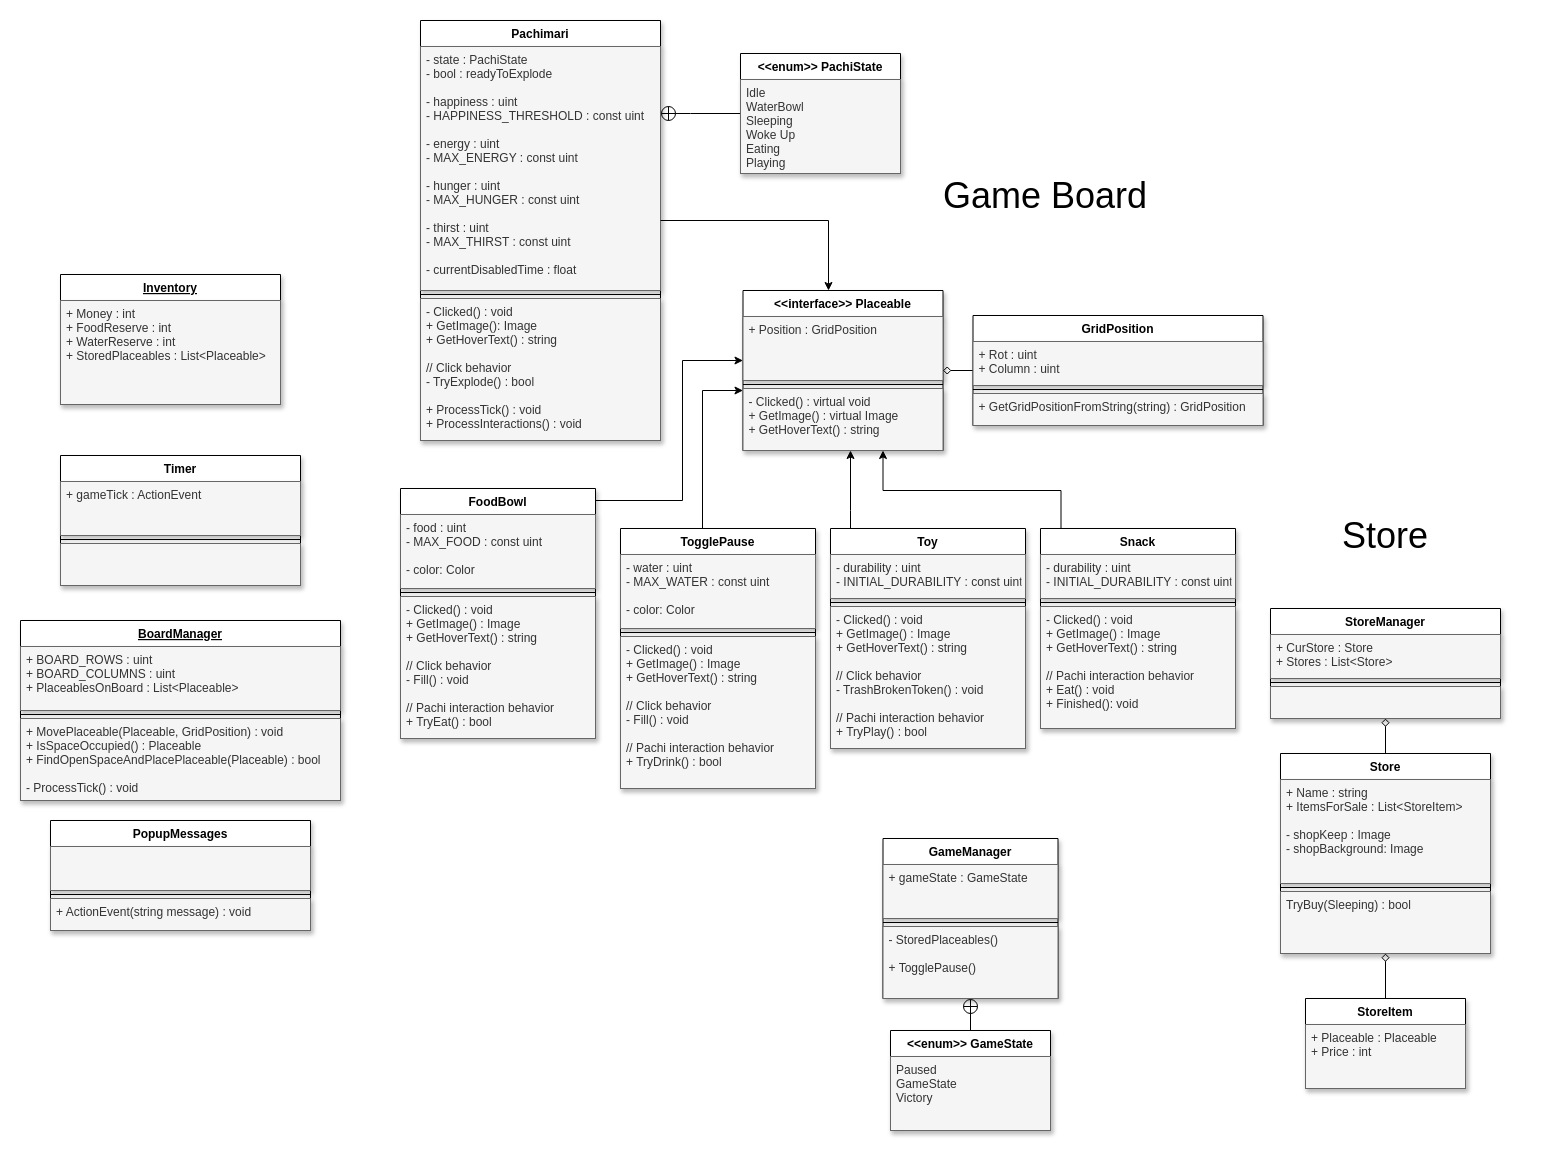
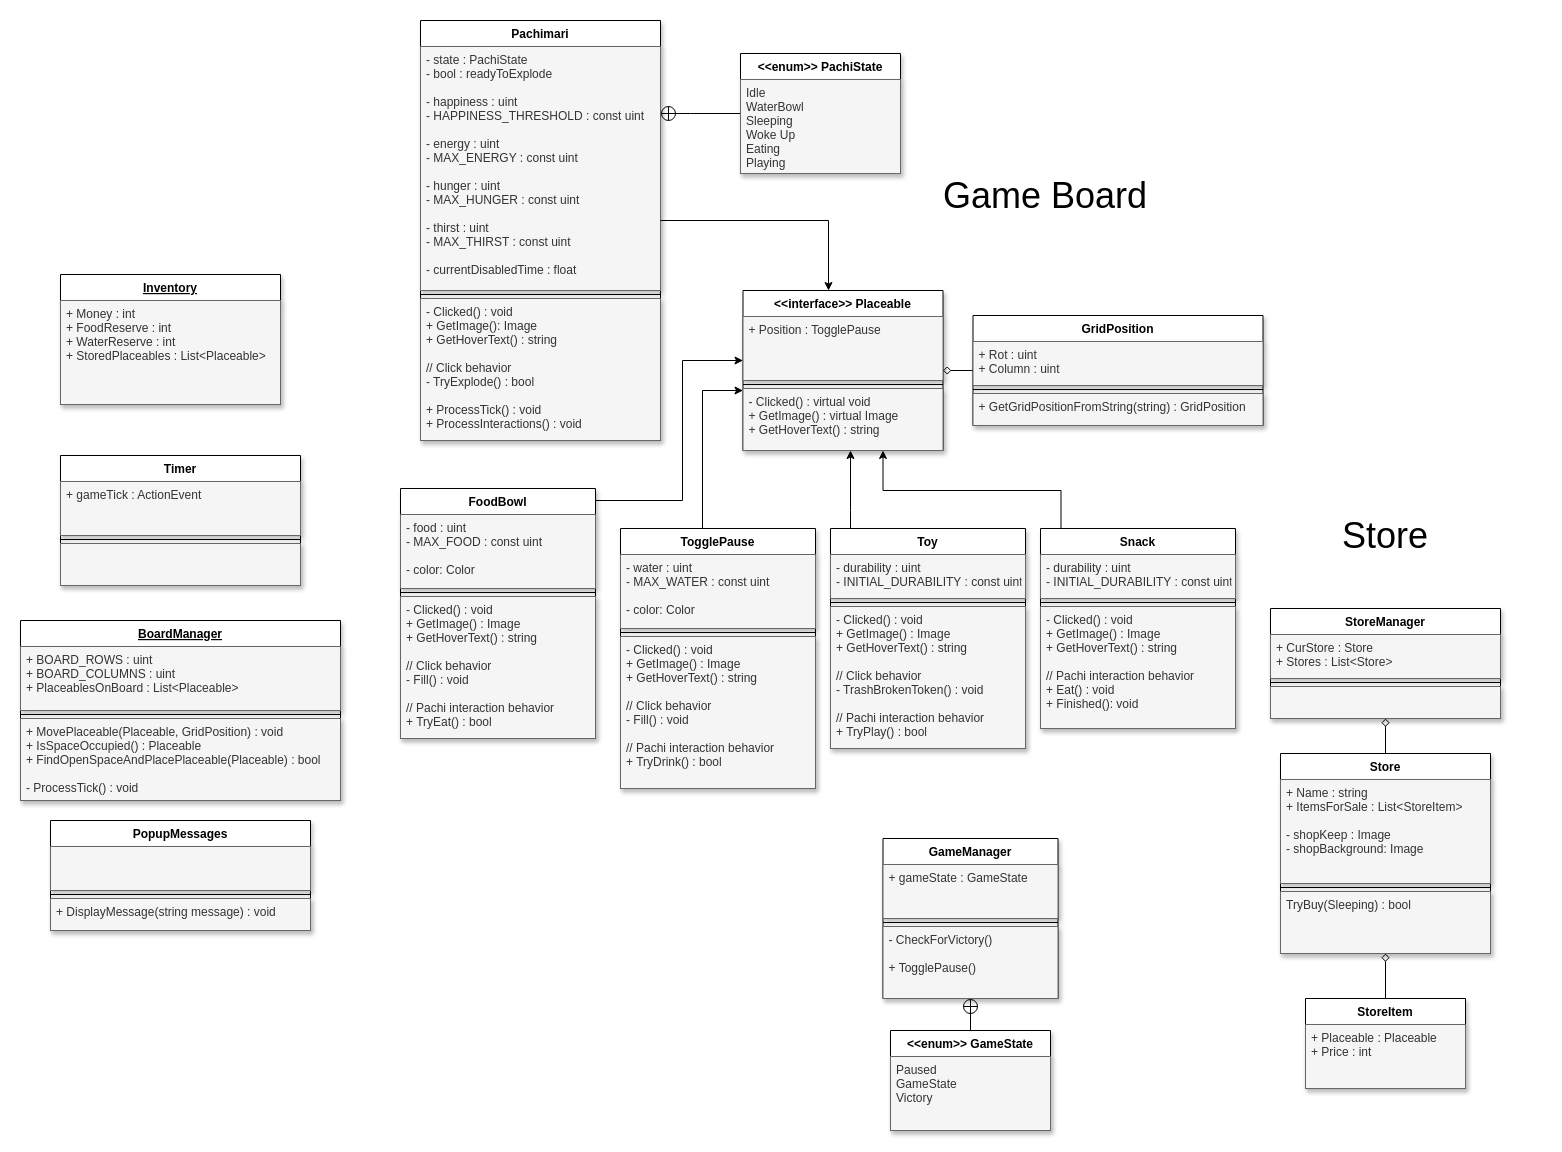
node "+ Position : GridPosition": label "+ Position : GridPosition" -> "+ Position : TogglePause"
node "+ ActionEvent(string message) : void": label "+ ActionEvent(string message) : void" -> "+ DisplayMessage(string message) : void"
node "- StoredPlaceables() + TogglePause()": label "- StoredPlaceables() + TogglePause()" -> "- CheckForVictory() + TogglePause()"
